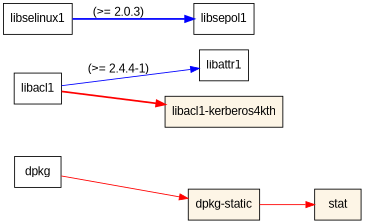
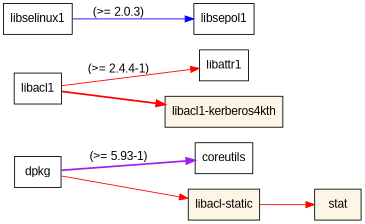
edge "libselinux1" -> "libsepol1": style bold -> solid
edge "libacl1" -> "libattr1": color blue -> red
node "coreutils": added
node "dpkg-static": label "dpkg-static" -> "libacl-static"
